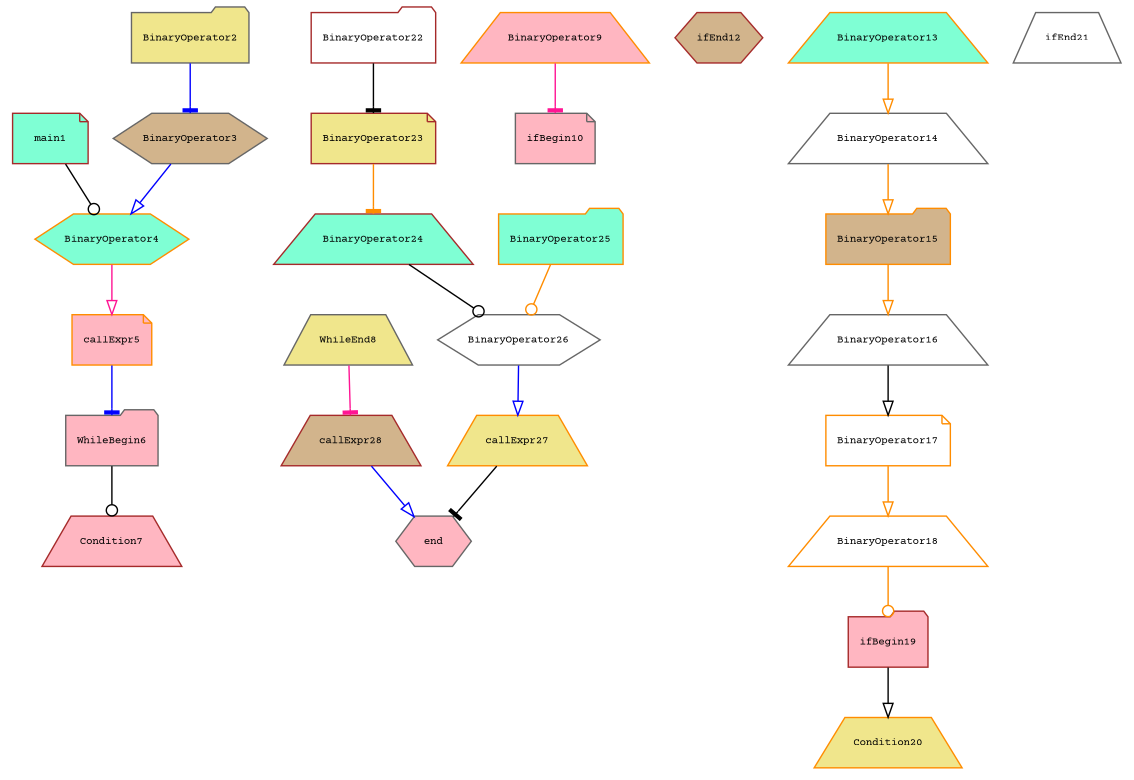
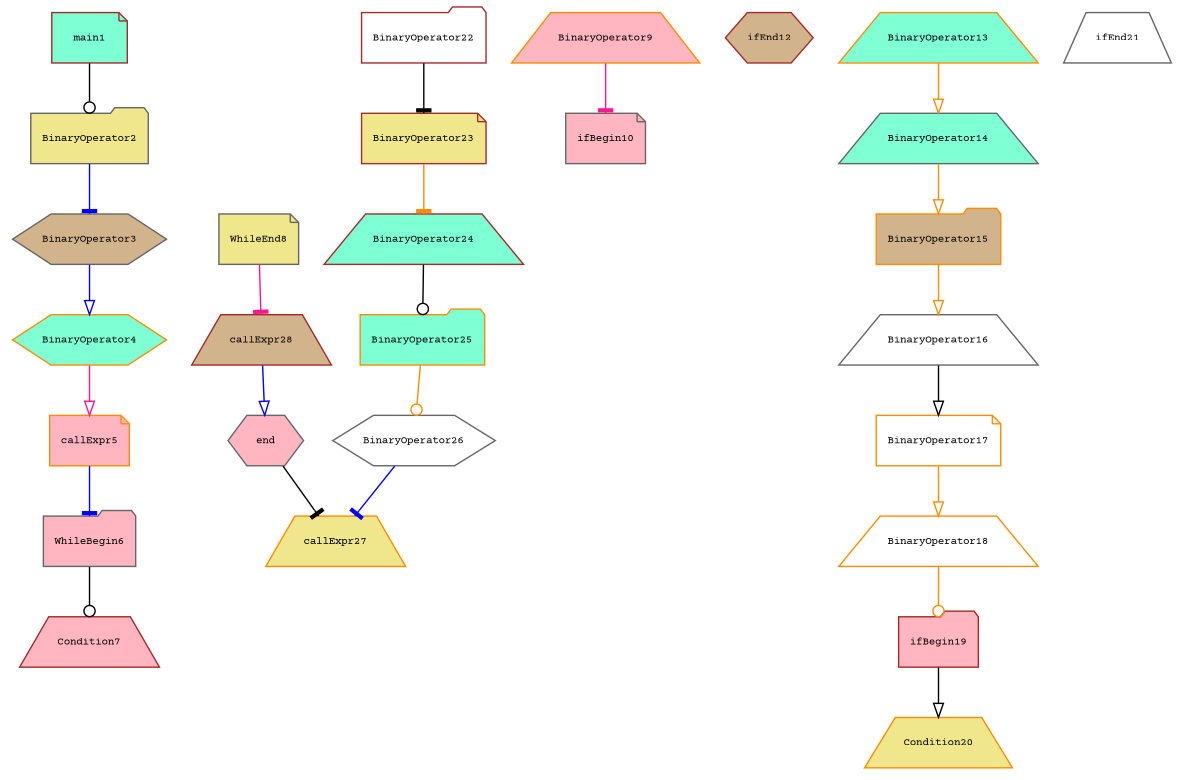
node "BinaryOperator14": fillcolor white -> aquamarine
edge "main1" -> "BinaryOperator4": now "main1" -> "BinaryOperator2"
edge "BinaryOperator24" -> "BinaryOperator26": now "BinaryOperator24" -> "BinaryOperator25"
node "WhileEnd8": shape trapezium -> note
edge "BinaryOperator26" -> "callExpr27": arrowhead onormal -> tee
edge "callExpr27" -> "end": reversed
